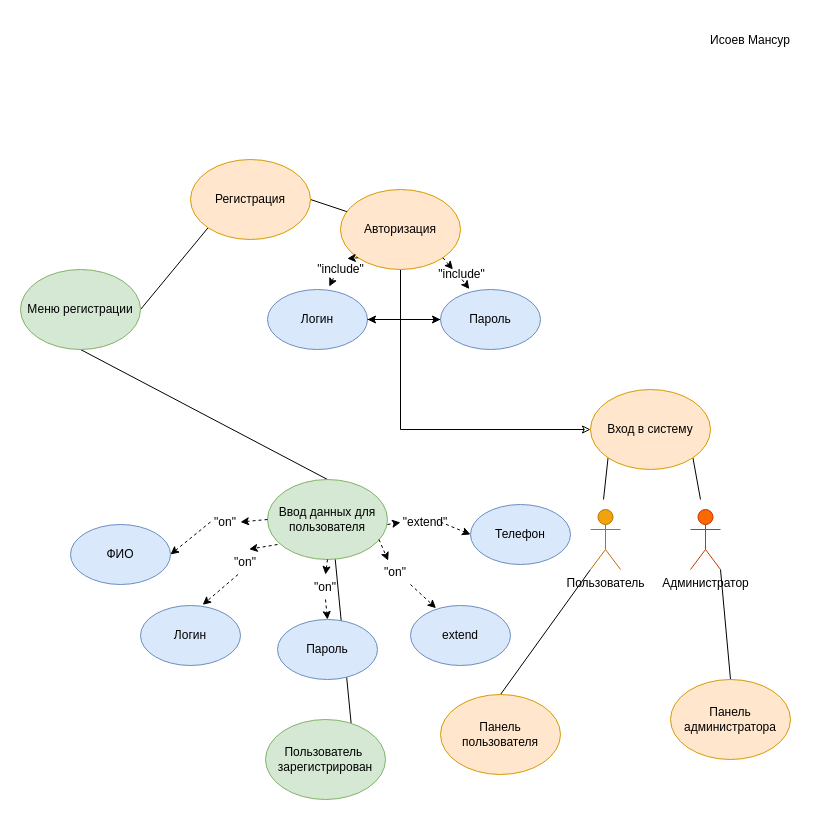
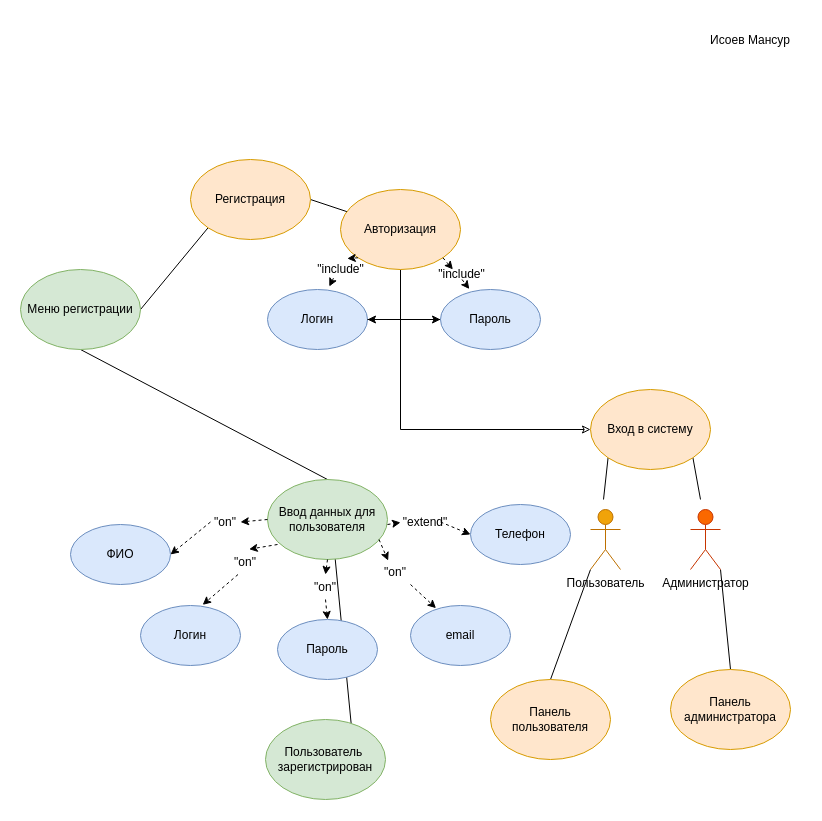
node "extend": label "extend" -> "email"
node "Панель администратора": moved (731, 720) -> (731, 710)
node "Панель пользователя": moved (501, 735) -> (551, 720)
